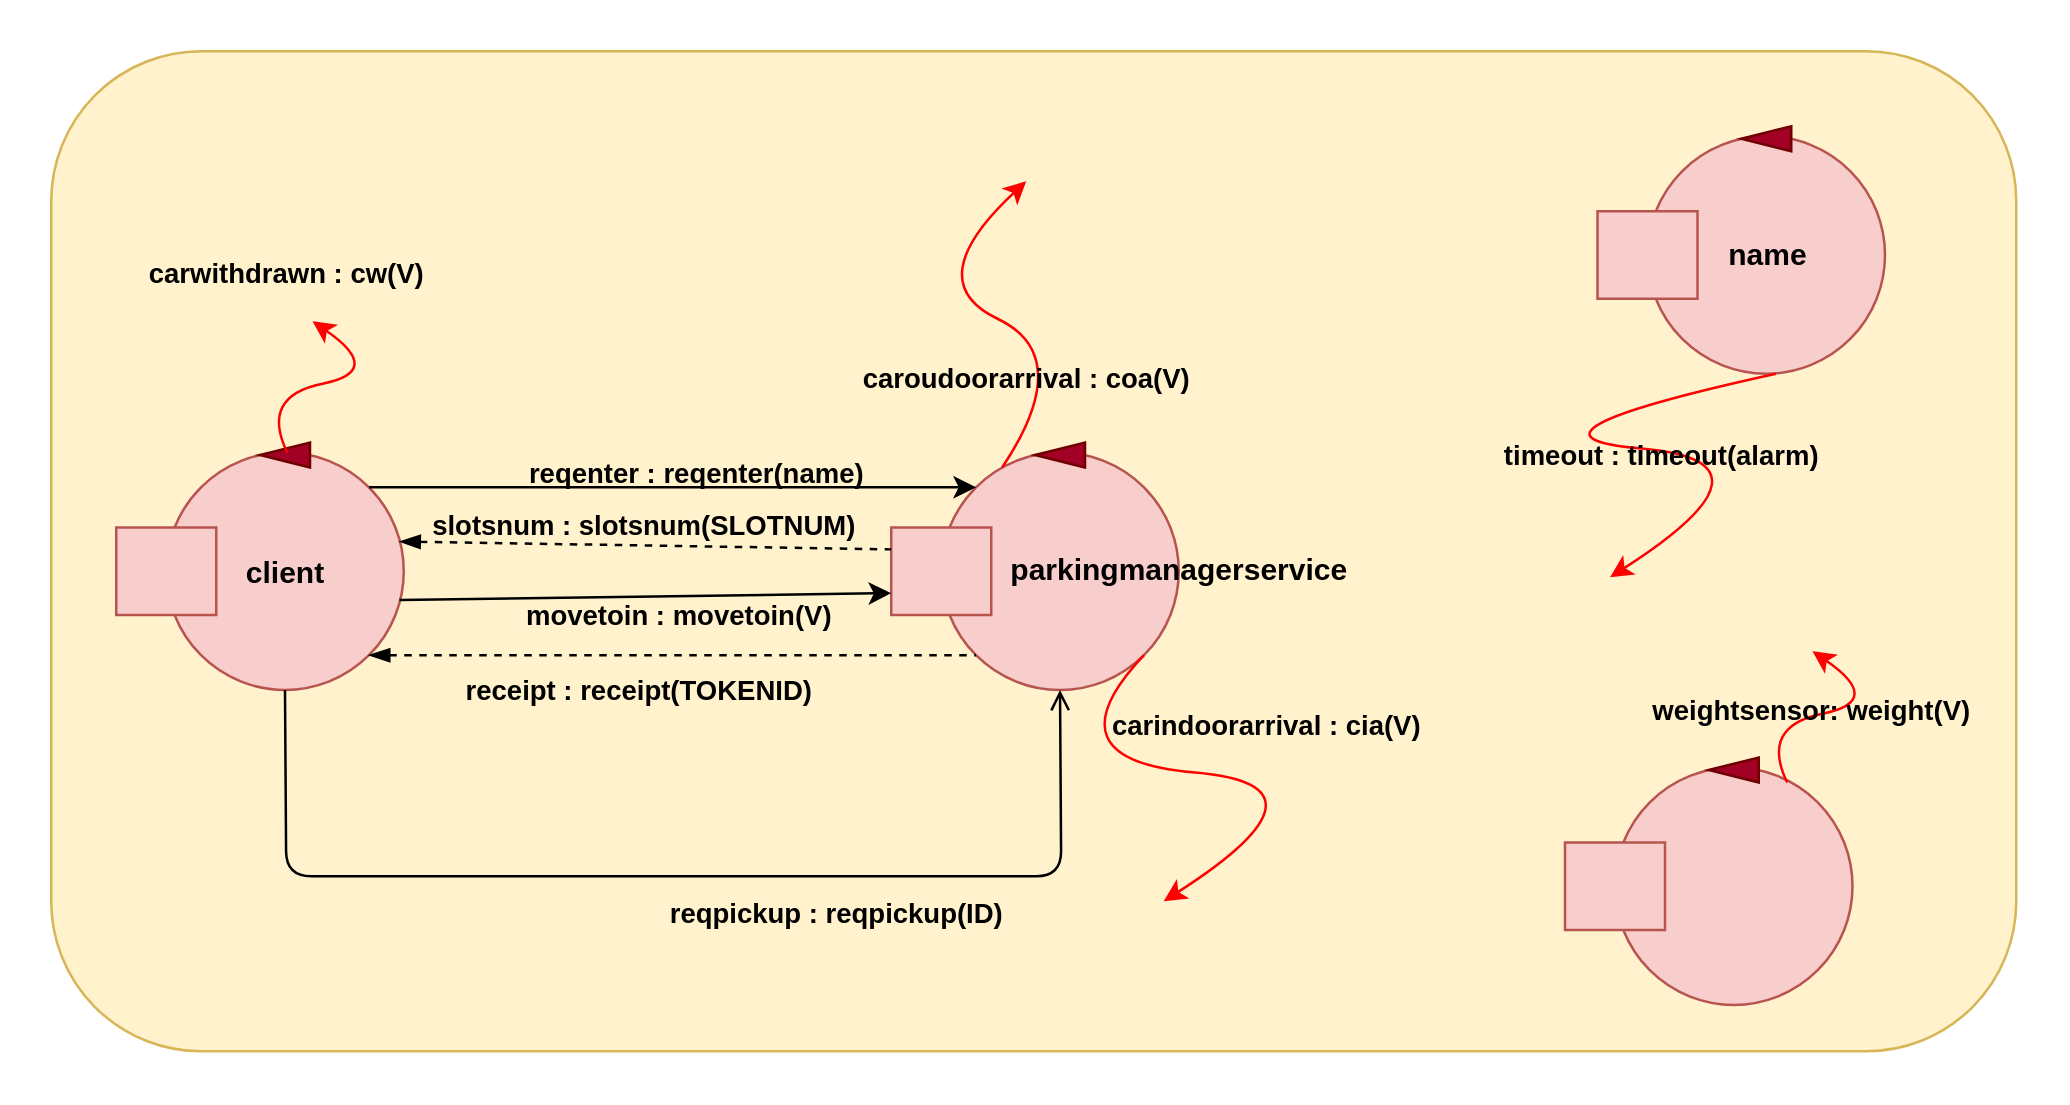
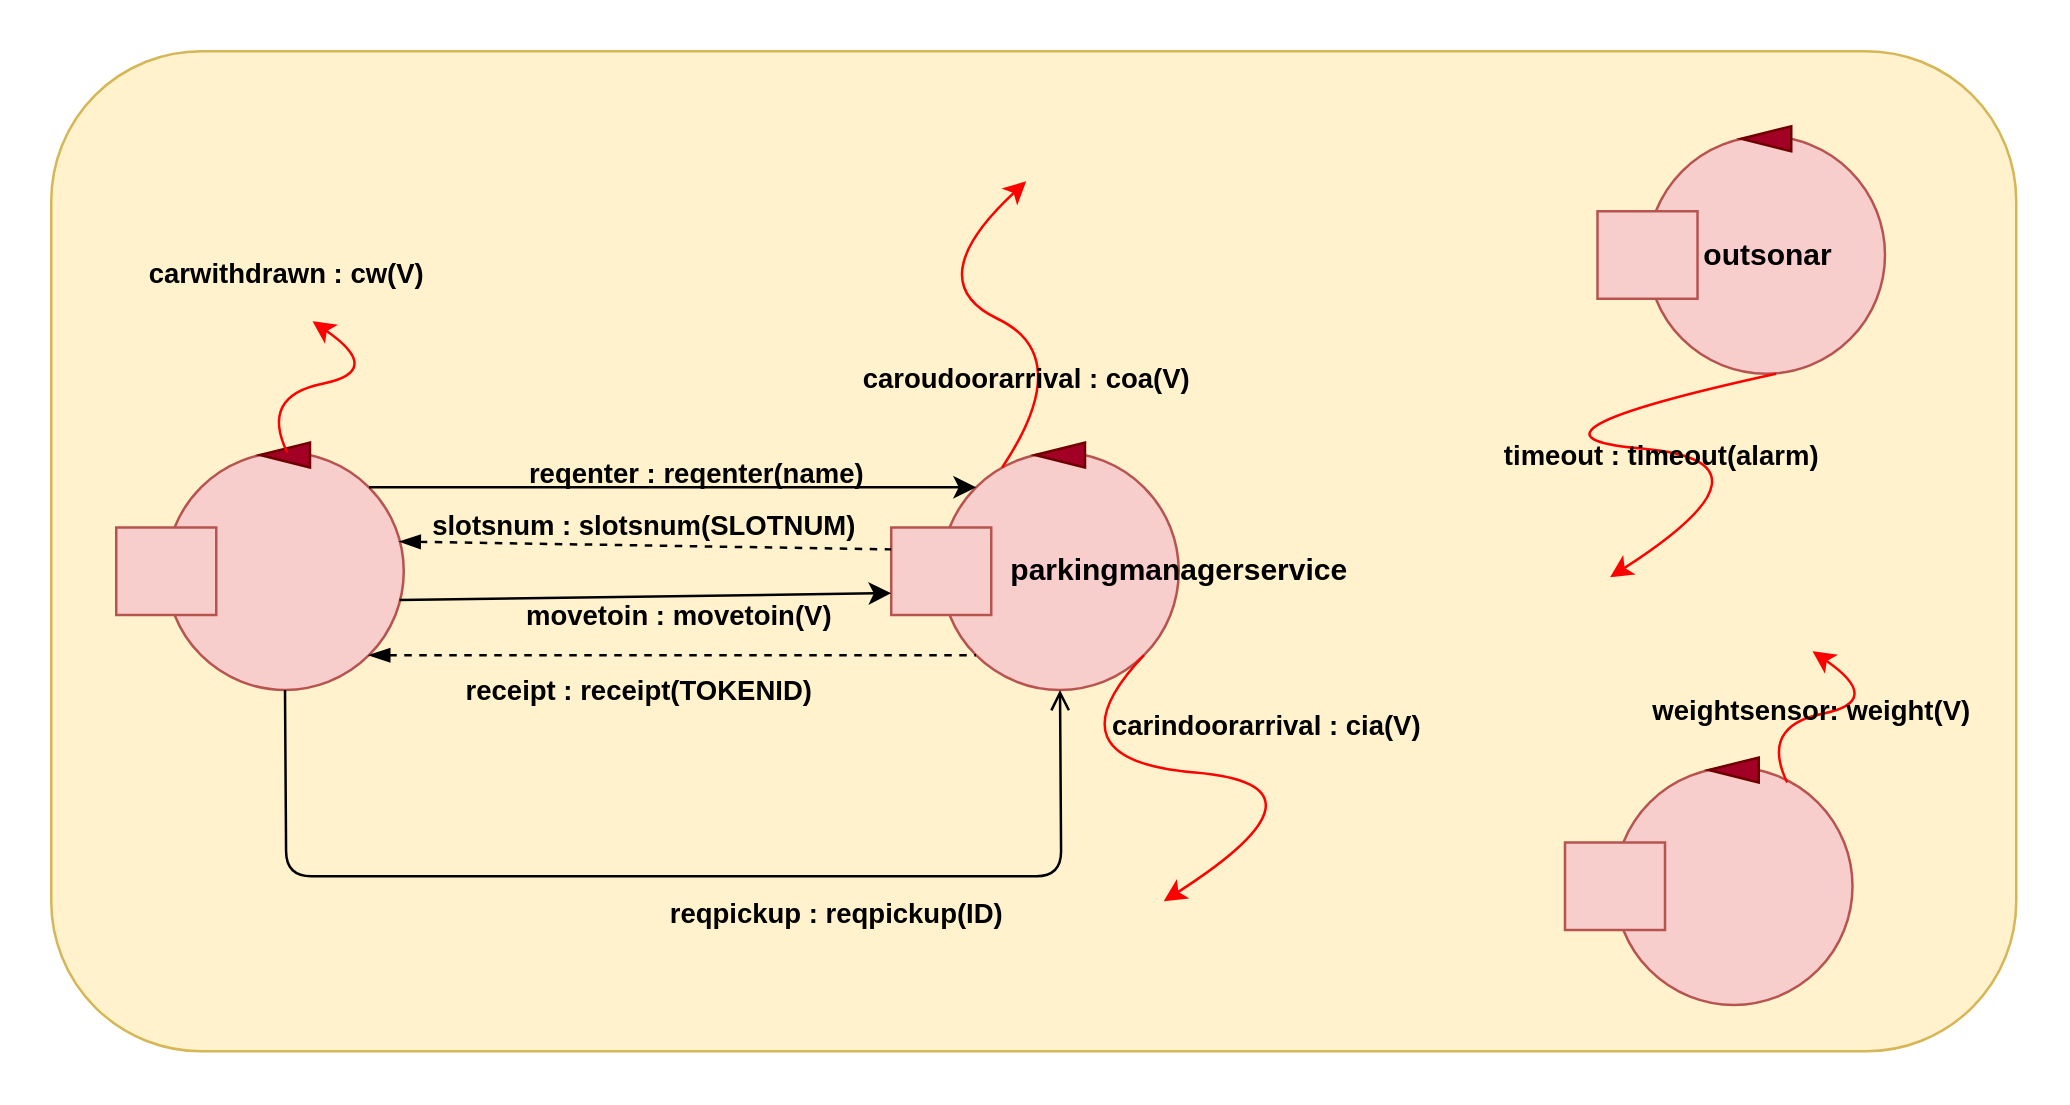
node "name": label "name" -> "outsonar"
node "client": removed
